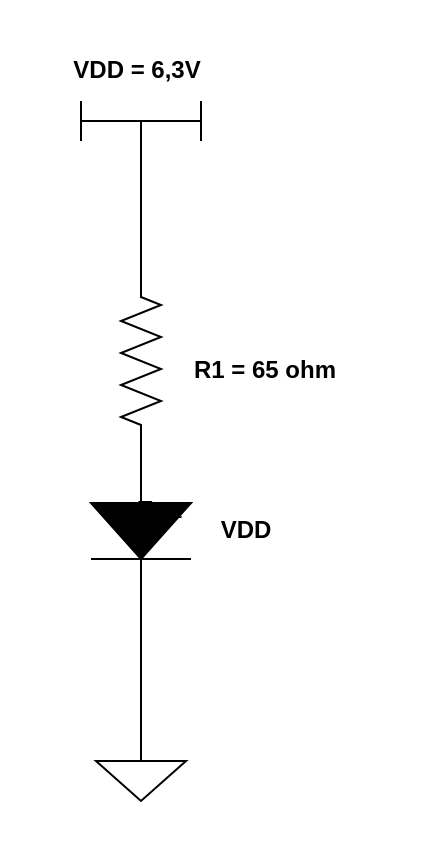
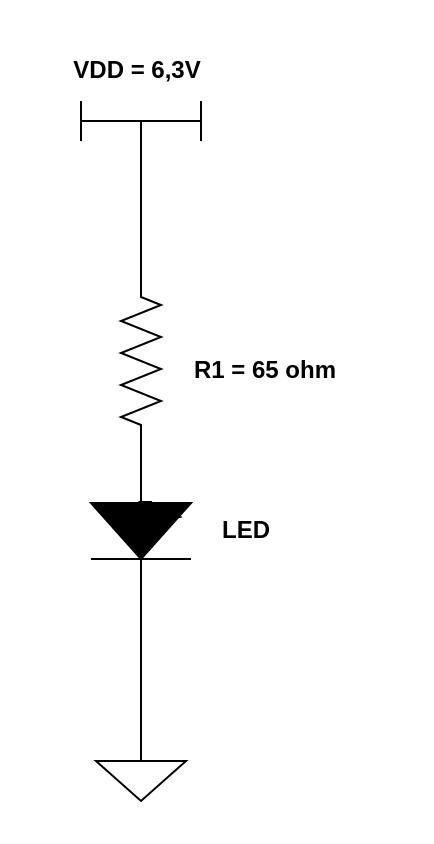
node "VDD": label "VDD" -> "LED"
